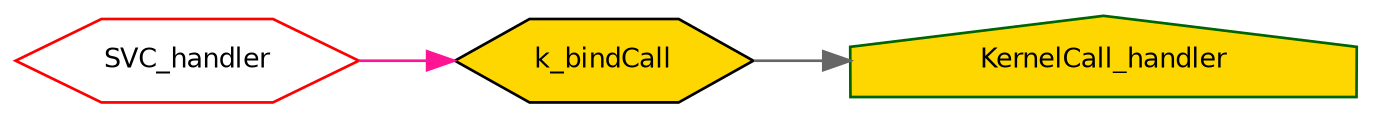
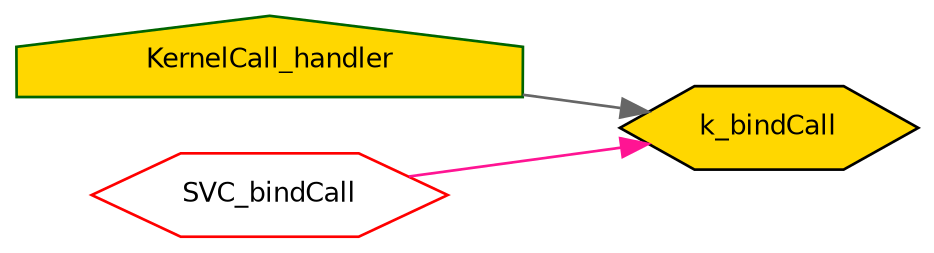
node "SVC_handler": label "SVC_handler" -> "SVC_bindCall"
edge "k_bindCall" -> "KernelCall_handler": reversed
